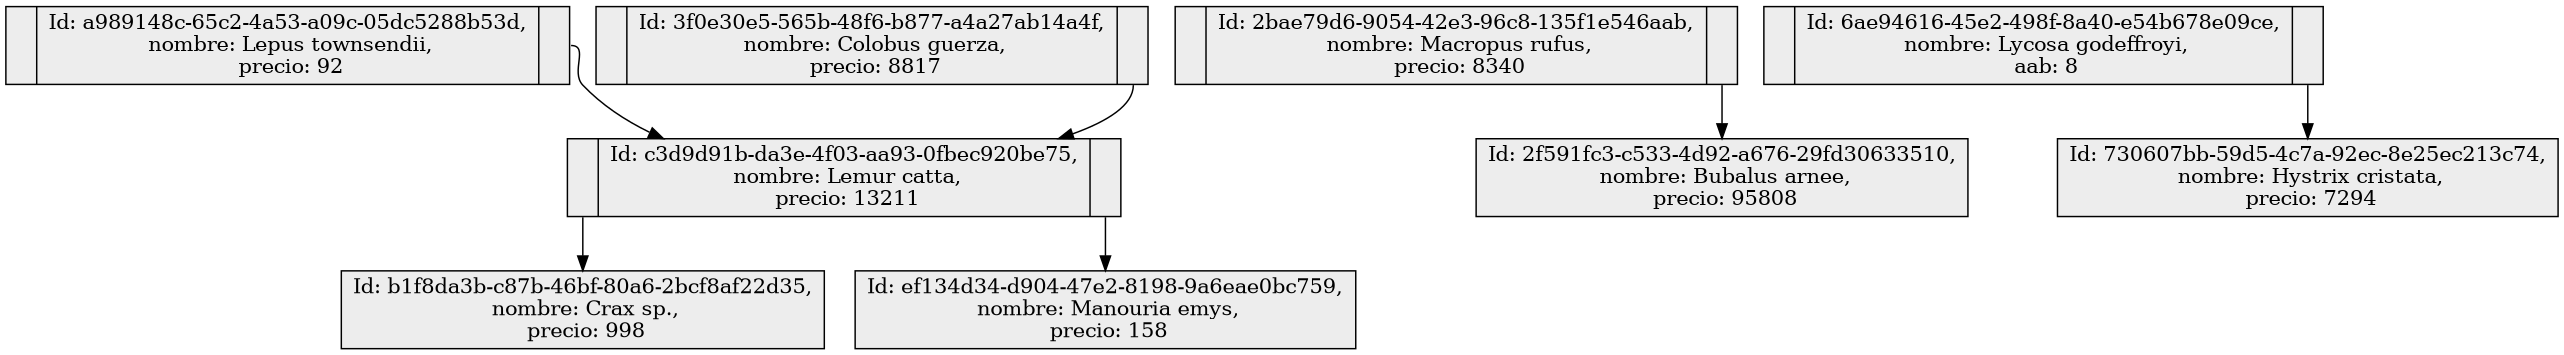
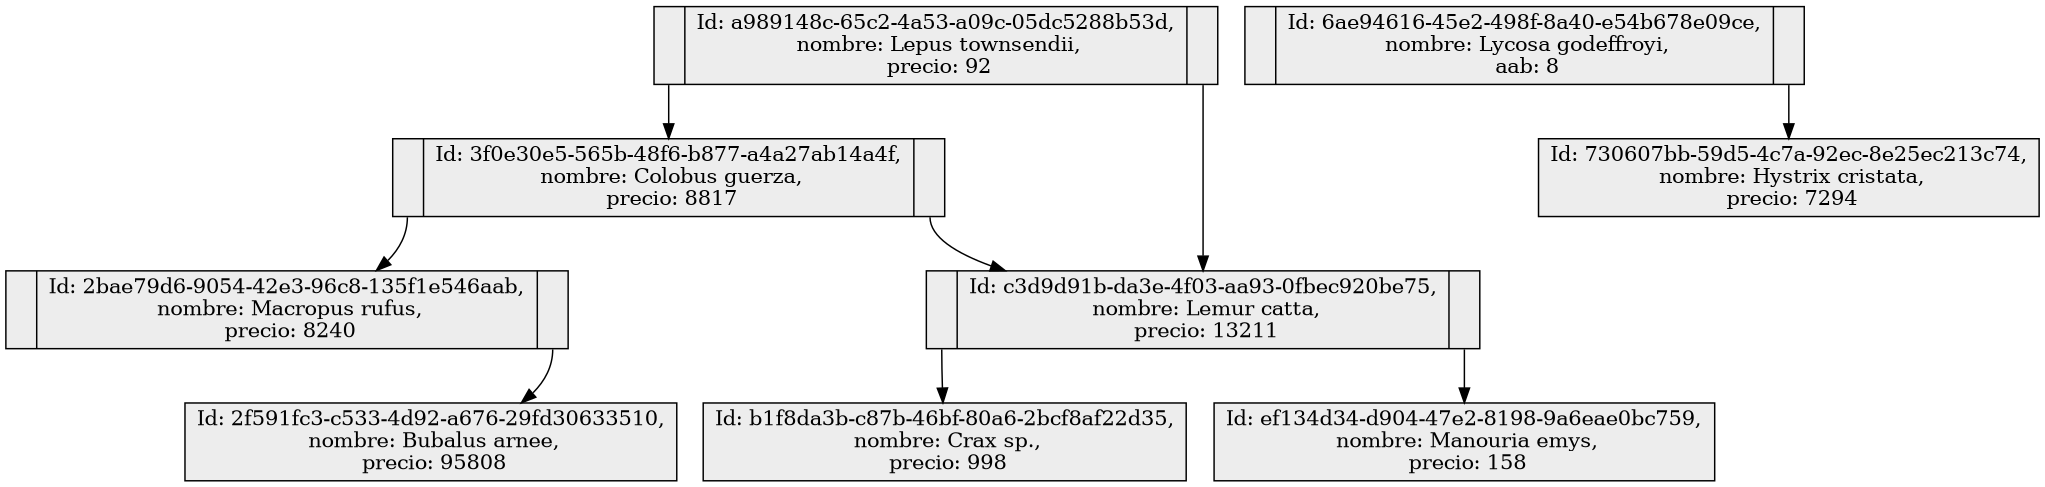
node "Id: 2bae79d6-9054-42e3-96c8-135f1e546aab,": text "precio: 8340" -> "precio: 8240"
edge "Id: a989148c-65c2-4a53-a09c-05dc5288b53d," -> "Id: 3f0e30e5-565b-48f6-b877-a4a27ab14a4f,": added
edge "Id: 3f0e30e5-565b-48f6-b877-a4a27ab14a4f," -> "Id: 2bae79d6-9054-42e3-96c8-135f1e546aab,": added
